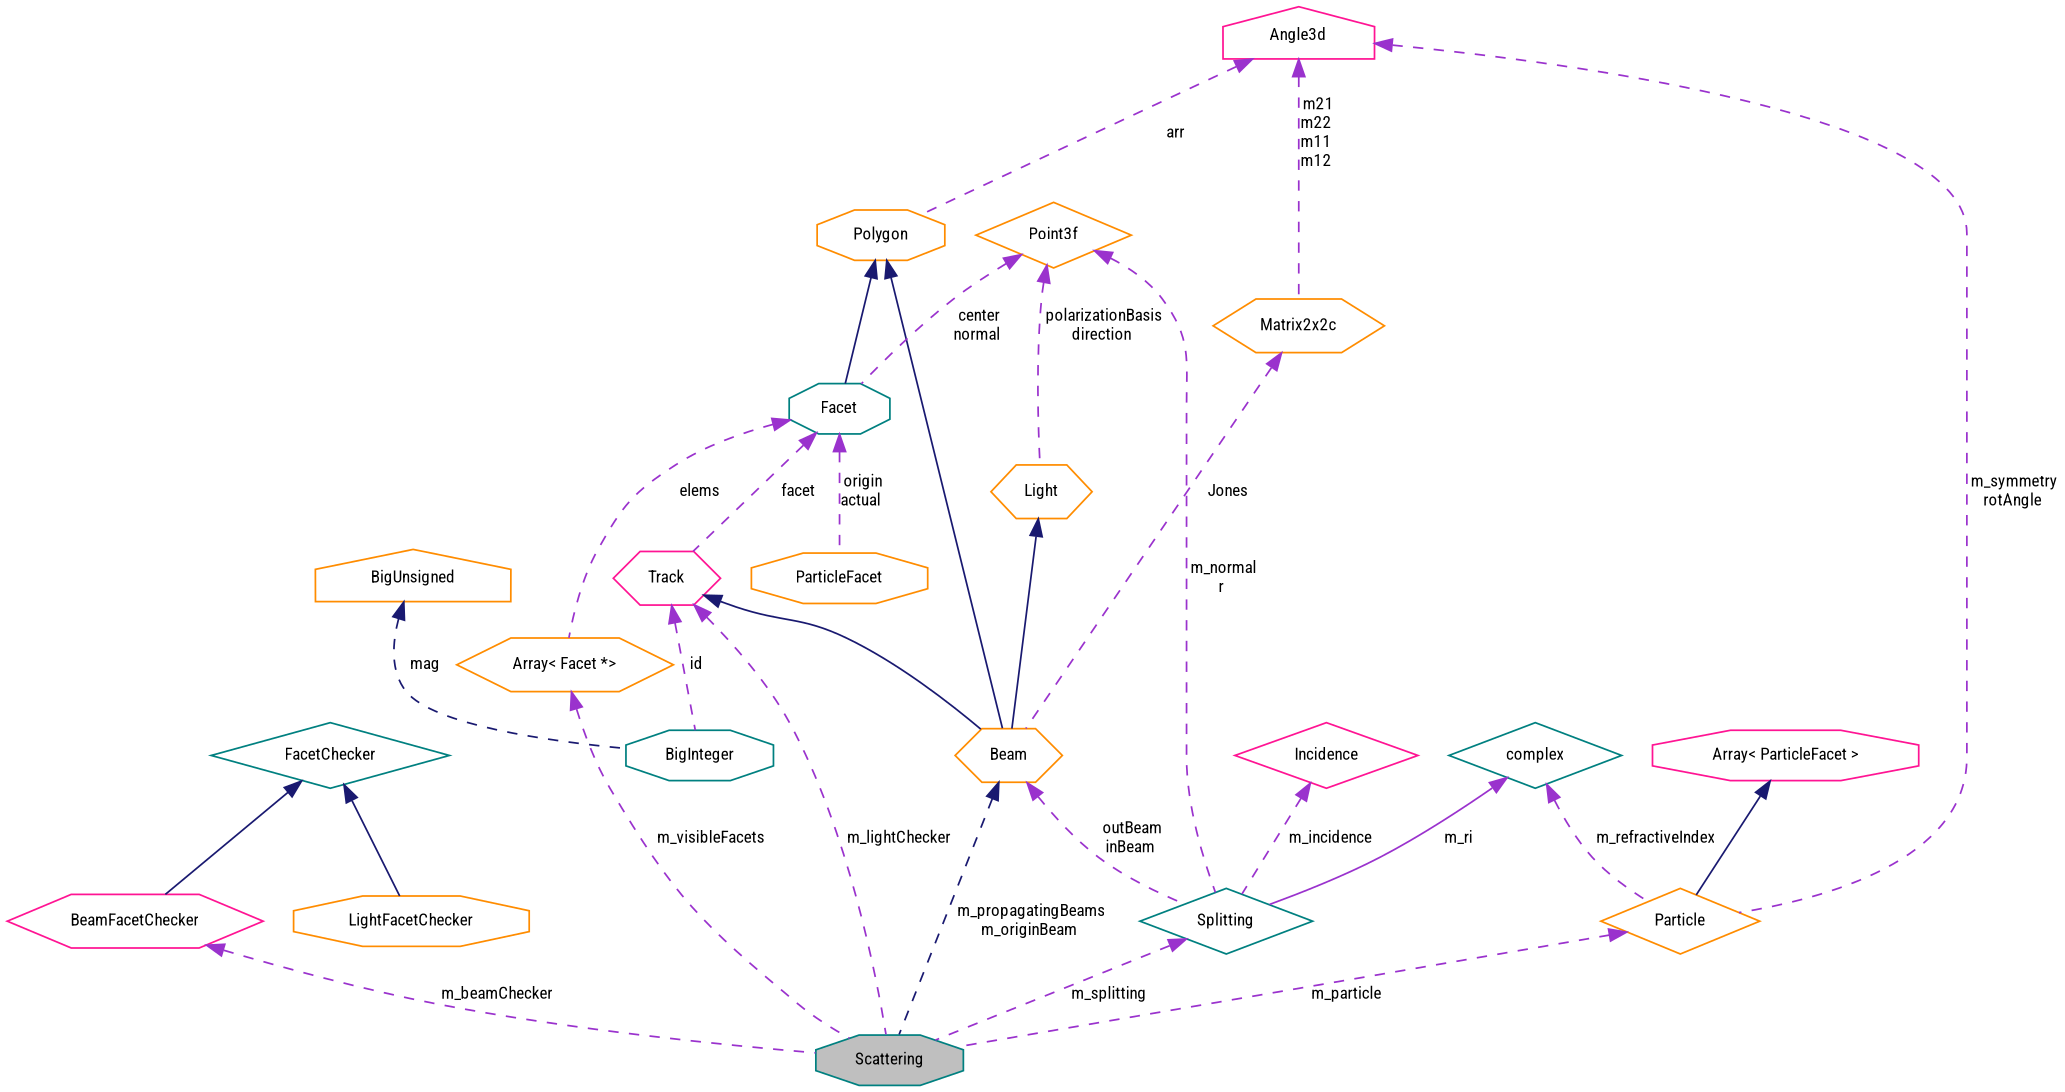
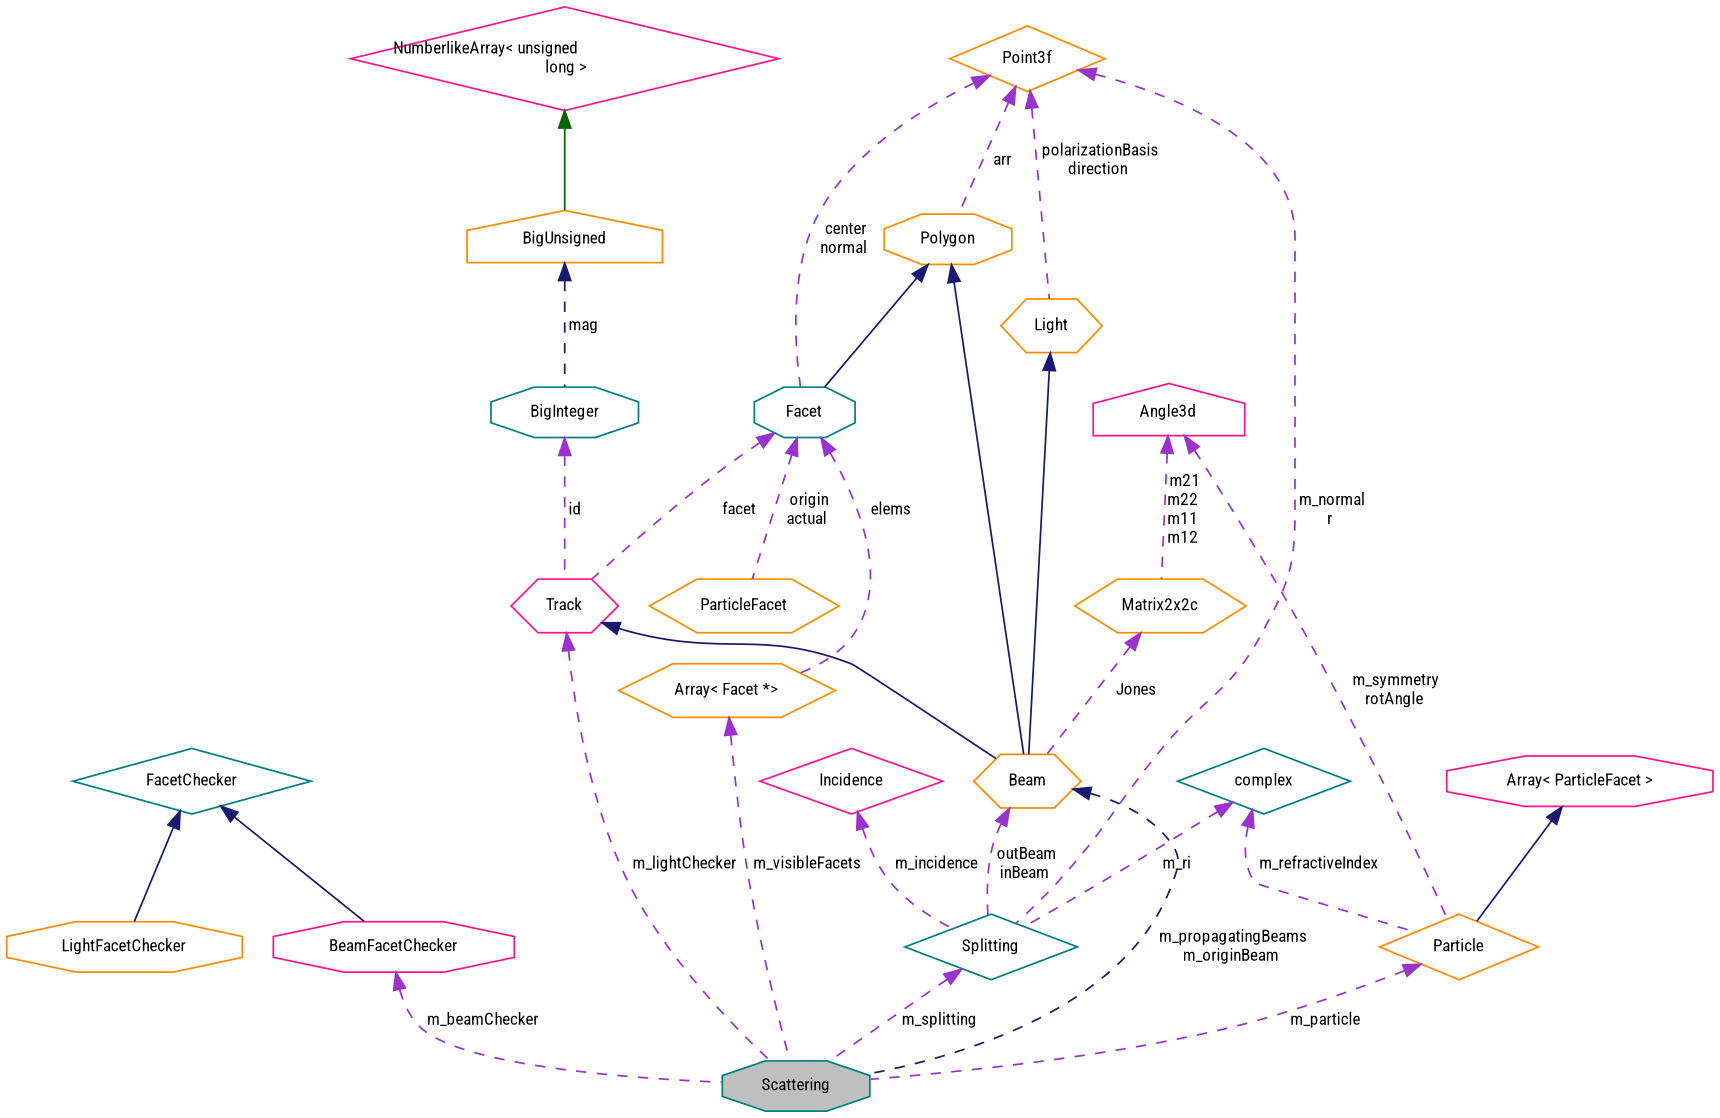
node "NumberlikeArray< unsigned long >": added
edge "Polygon" -> "Angle3d": now "Polygon" -> "Point3f"
node "ParticleFacet": shape octagon -> hexagon
edge "BigInteger" -> "Track": reversed
edge "Splitting" -> "complex": style solid -> dashed
node "BeamFacetChecker": shape hexagon -> octagon
